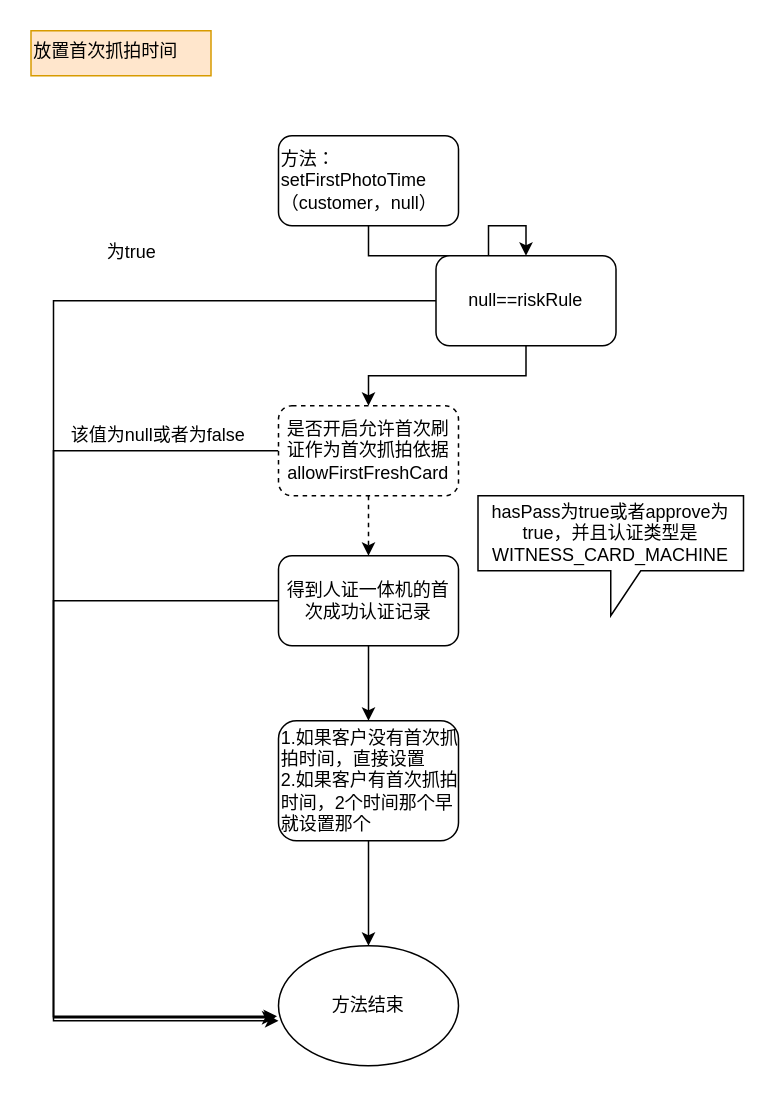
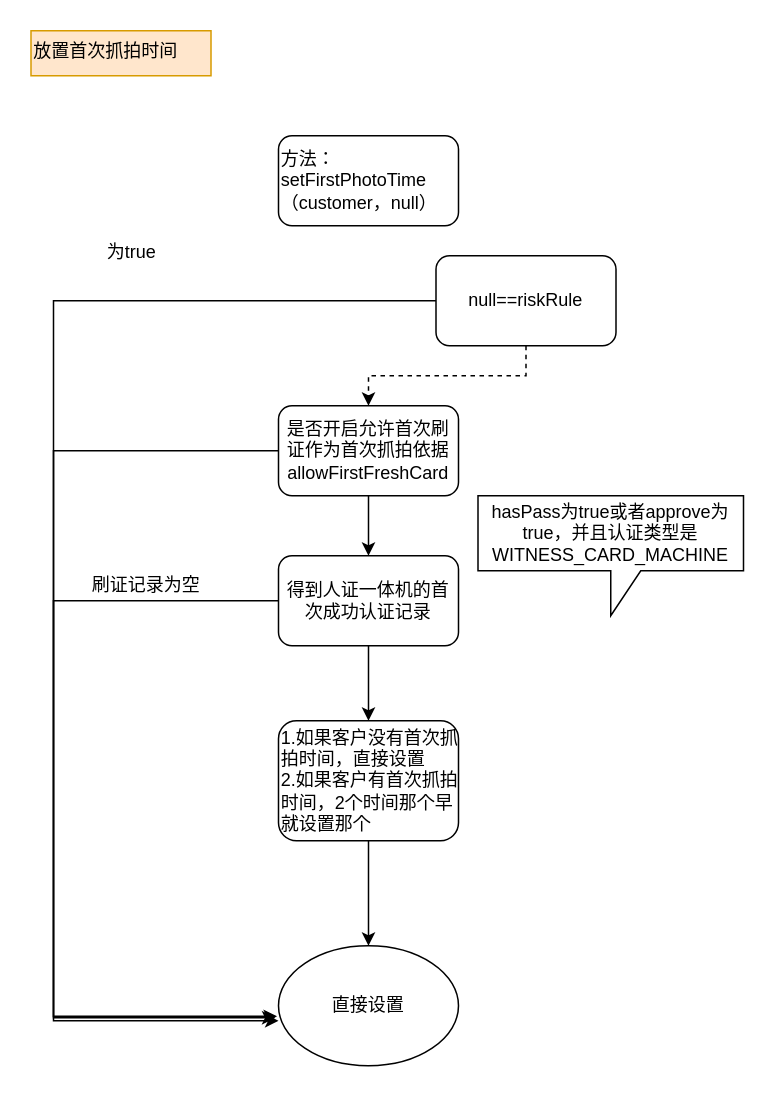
edge "方法： setFirstPhotoTime（customer，null）" -> "null==riskRule": removed
edge "null==riskRule" -> "是否开启允许首次刷证作为首次抓拍依据 allowFirstFreshCard": style solid -> dashed
node "该值为null或者为false": removed
node "是否开启允许首次刷证作为首次抓拍依据 allowFirstFreshCard": style dashed -> solid
edge "是否开启允许首次刷证作为首次抓拍依据 allowFirstFreshCard" -> "得到人证一体机的首次成功认证记录": style dashed -> solid
node "刷证记录为空": added
node "方法结束": label "方法结束" -> "直接设置"
